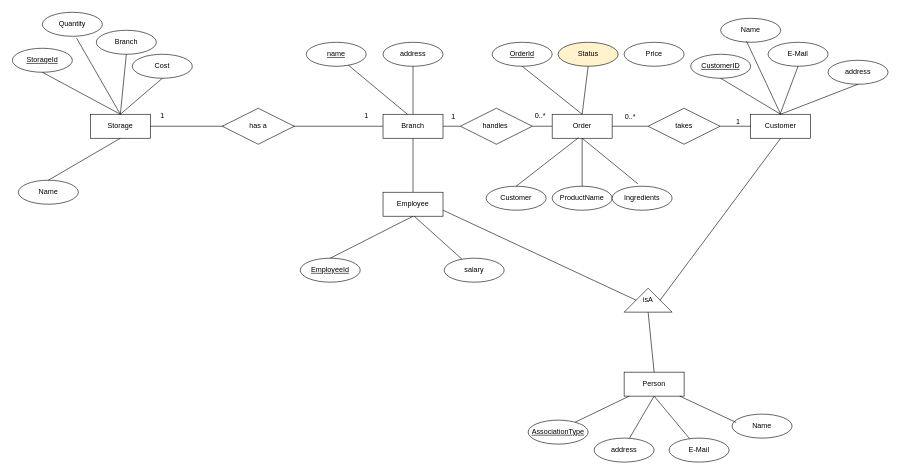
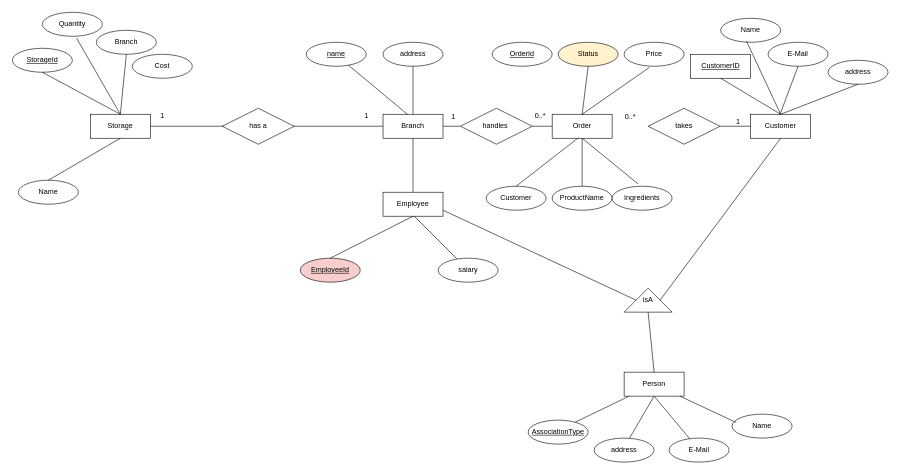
node "CustomerID": shape ellipse -> rectangle
edge "OrderId" -- "Order": removed
edge "Price" -- "Order": added
edge "Cost" -- "Storage": removed
edge "Order" -- "takes": removed
node "EmployeeId": fillcolor #ffffff -> #f8cecc
node "salary": moved (474, 270) -> (468, 270)
